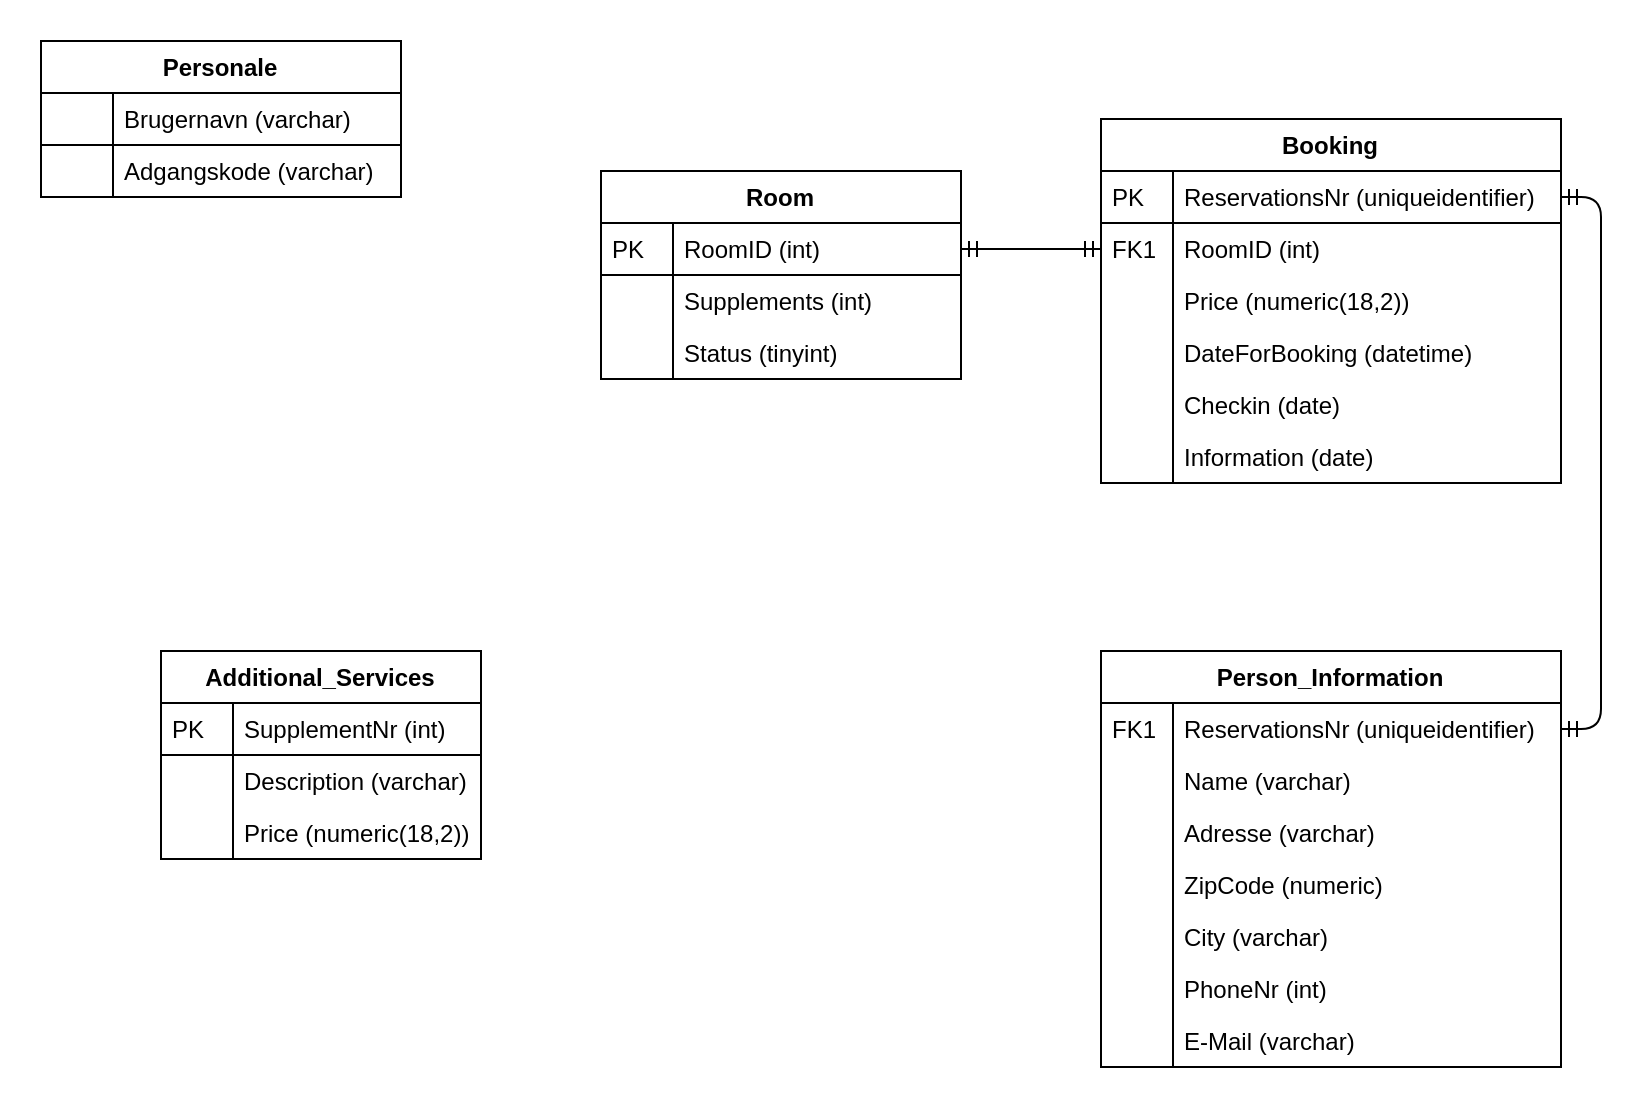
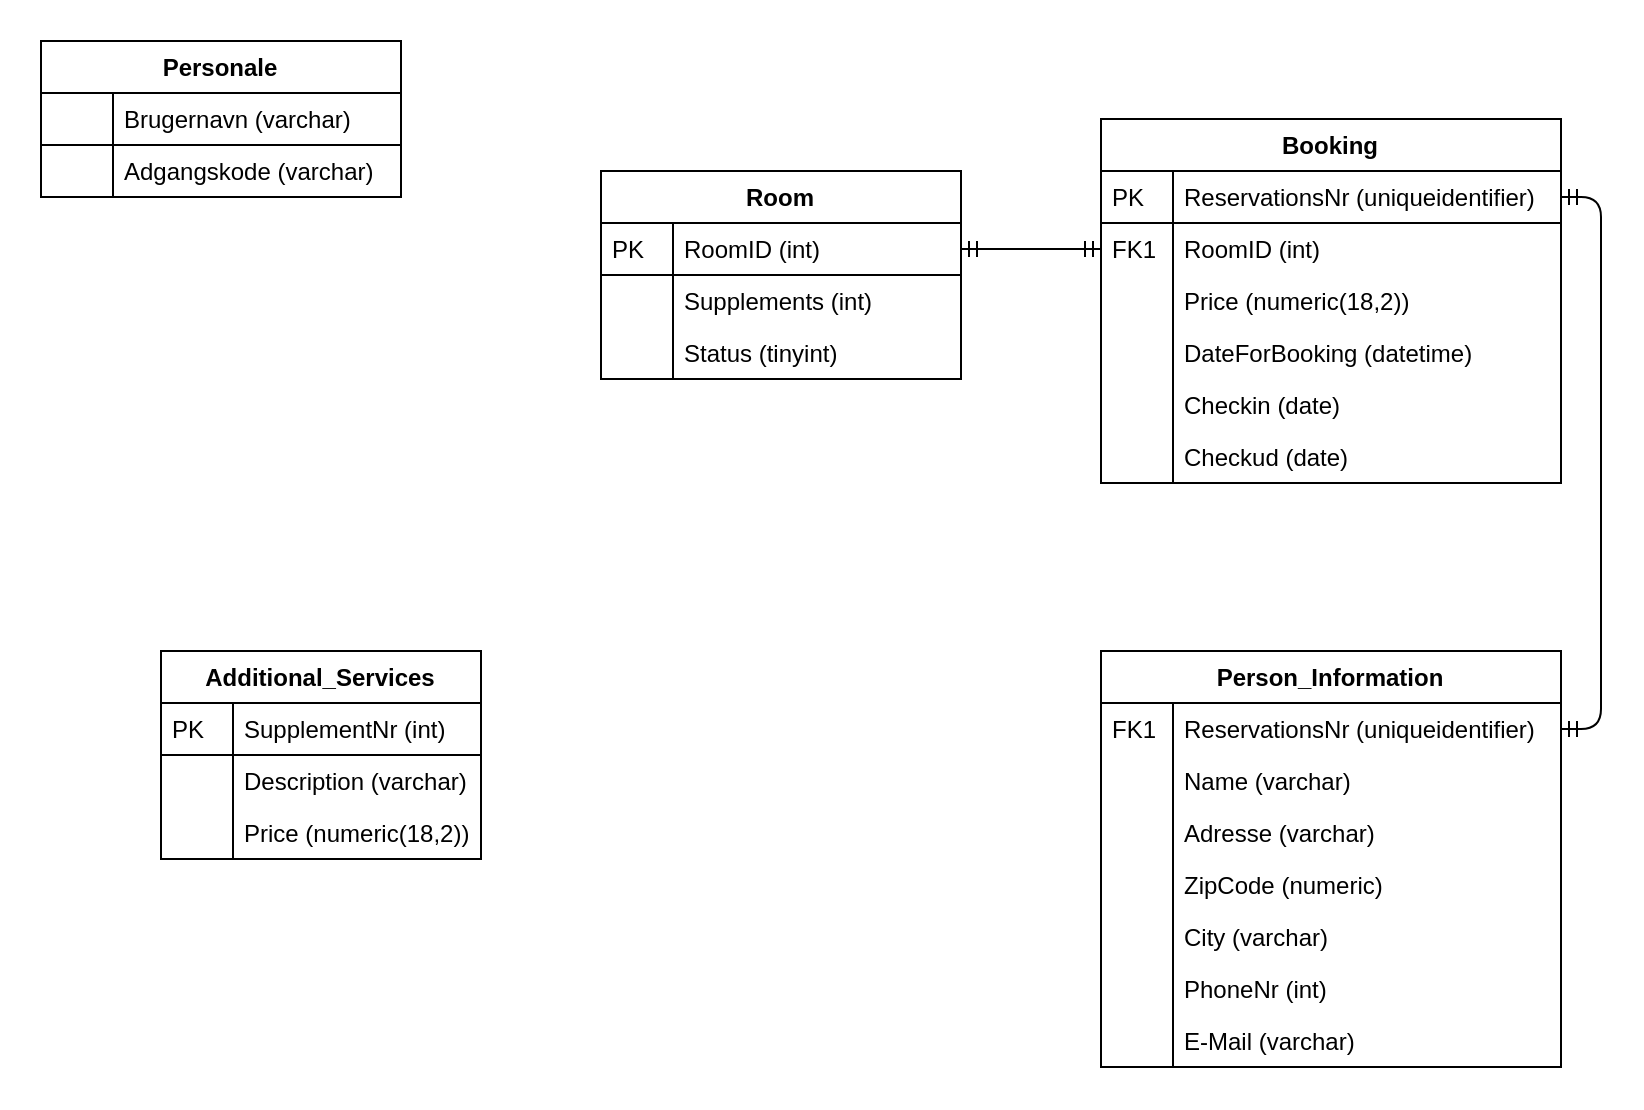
node "Information (date)": label "Information (date)" -> "Checkud (date)"
